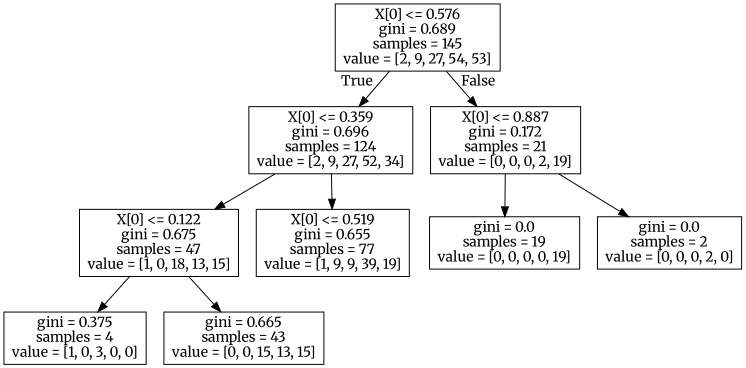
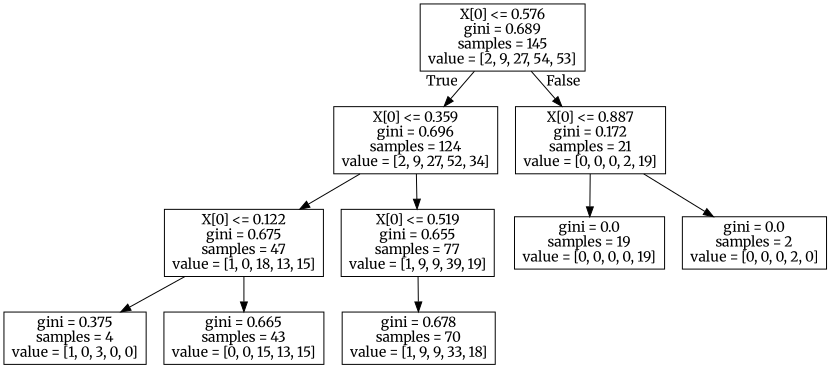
node "gini = 0.678 samples = 70 value = [1, 9, 9, 33, 18]": added
